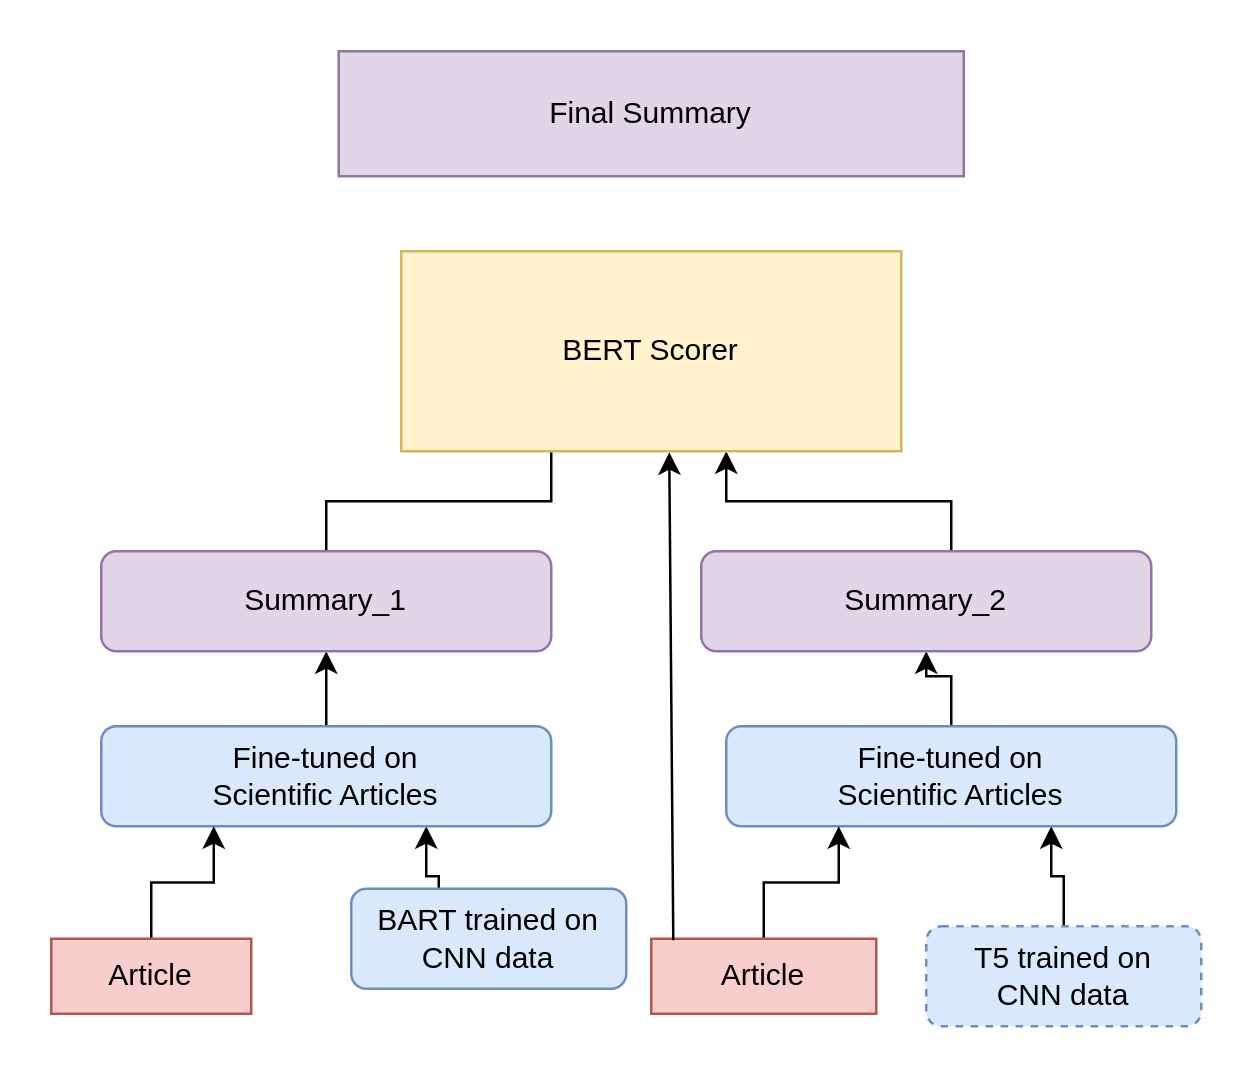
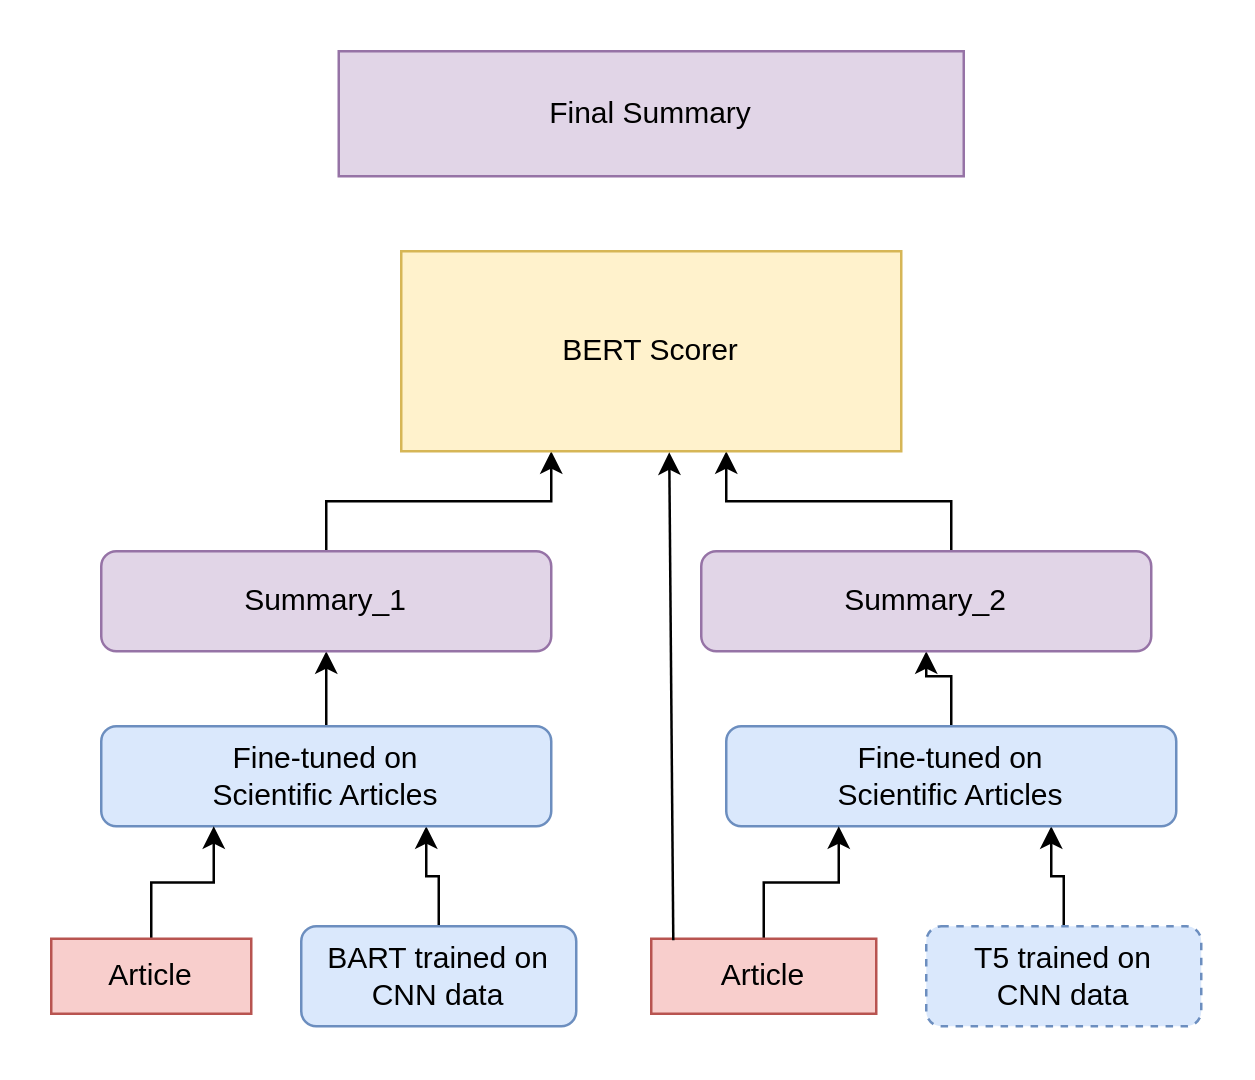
edge "BERT Scorer" -- "Summary_1": arrowhead none -> classic
node "BART trained on CNN data": moved (489, 939) -> (439, 976)
